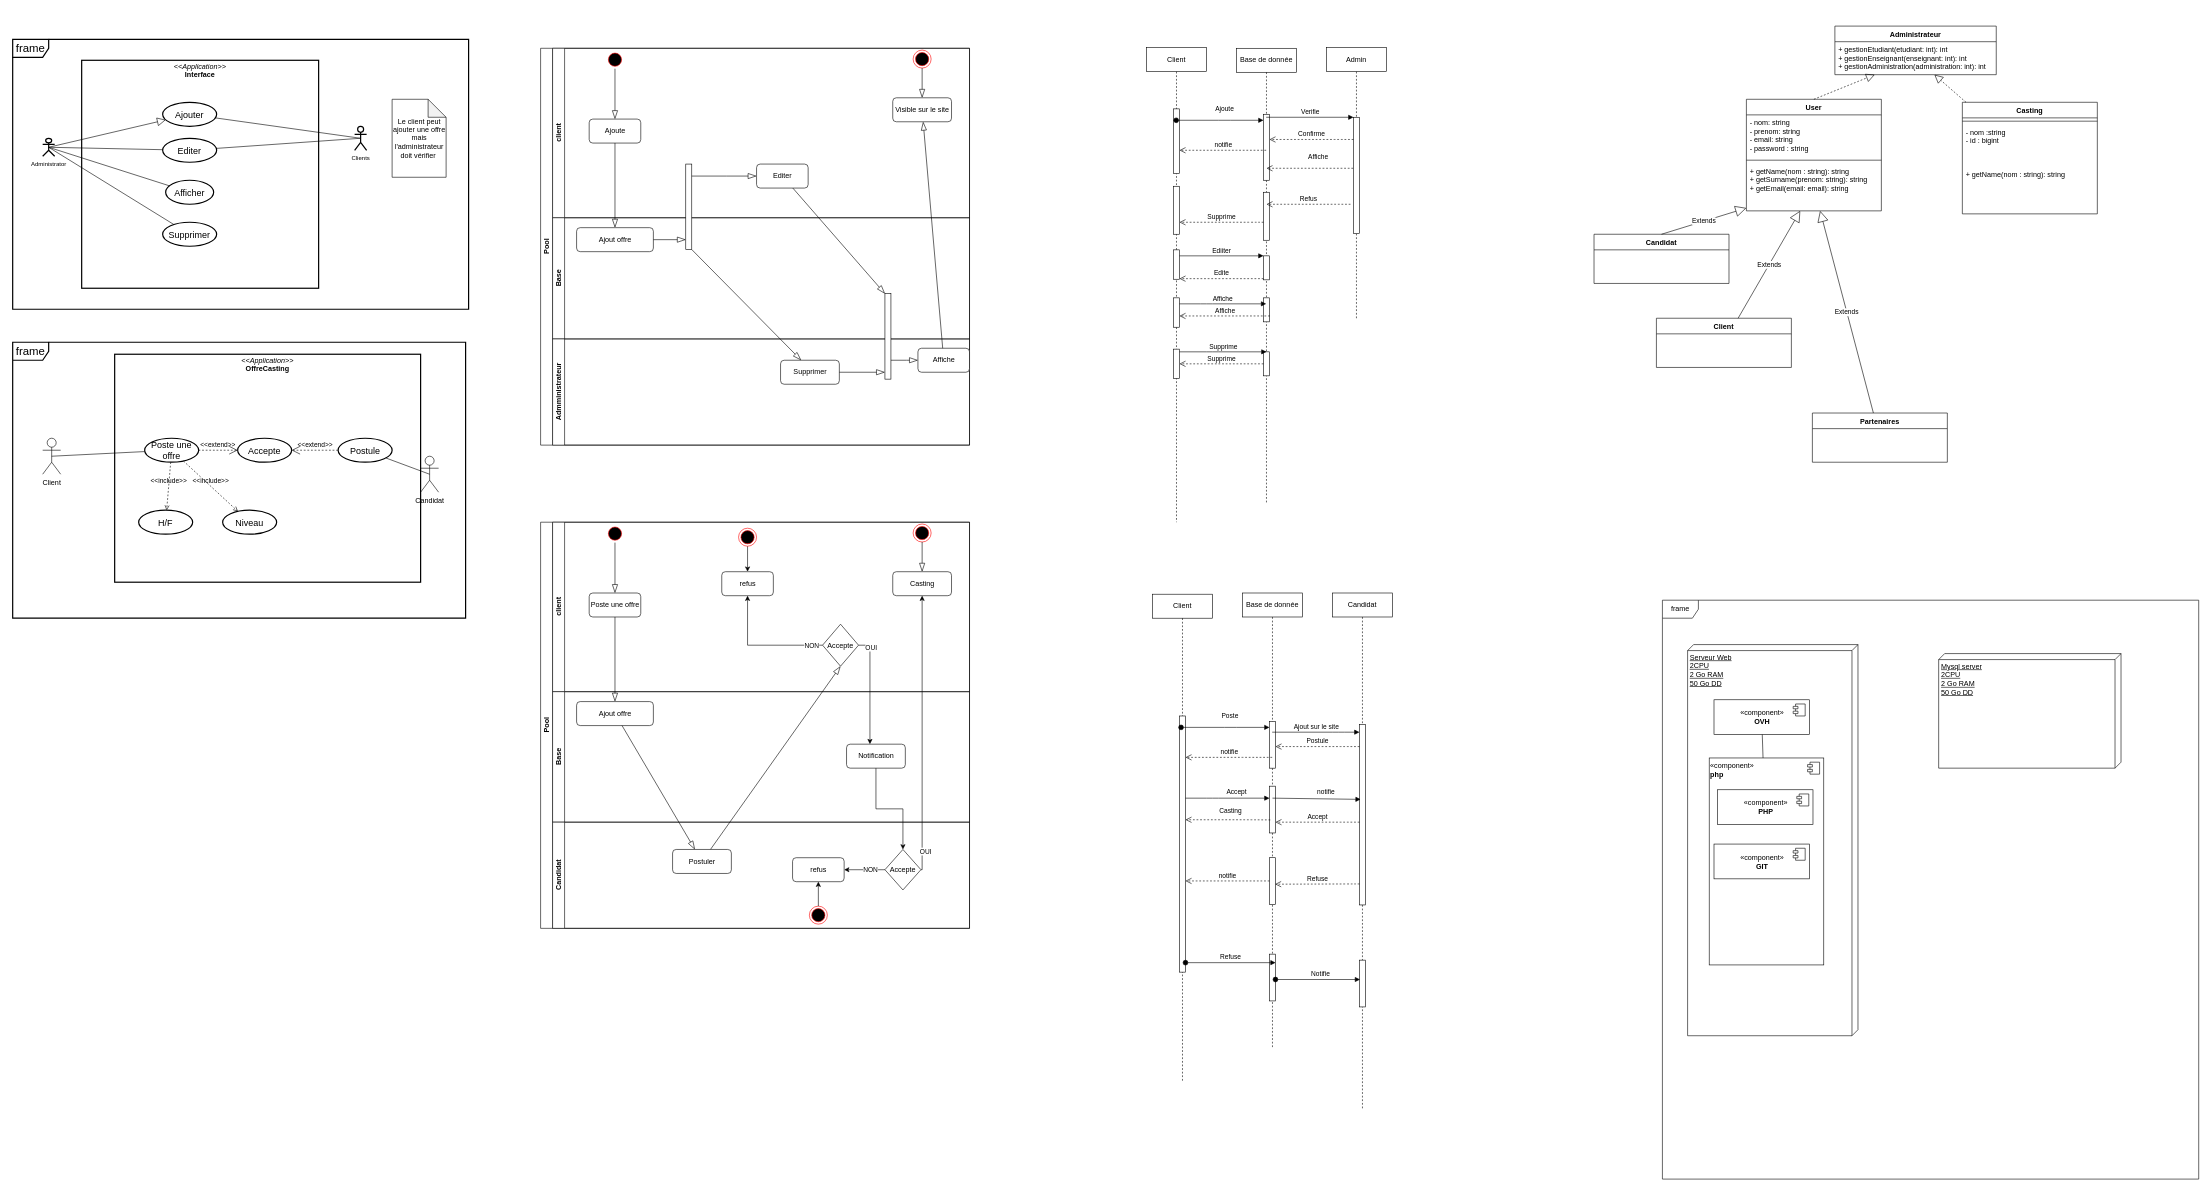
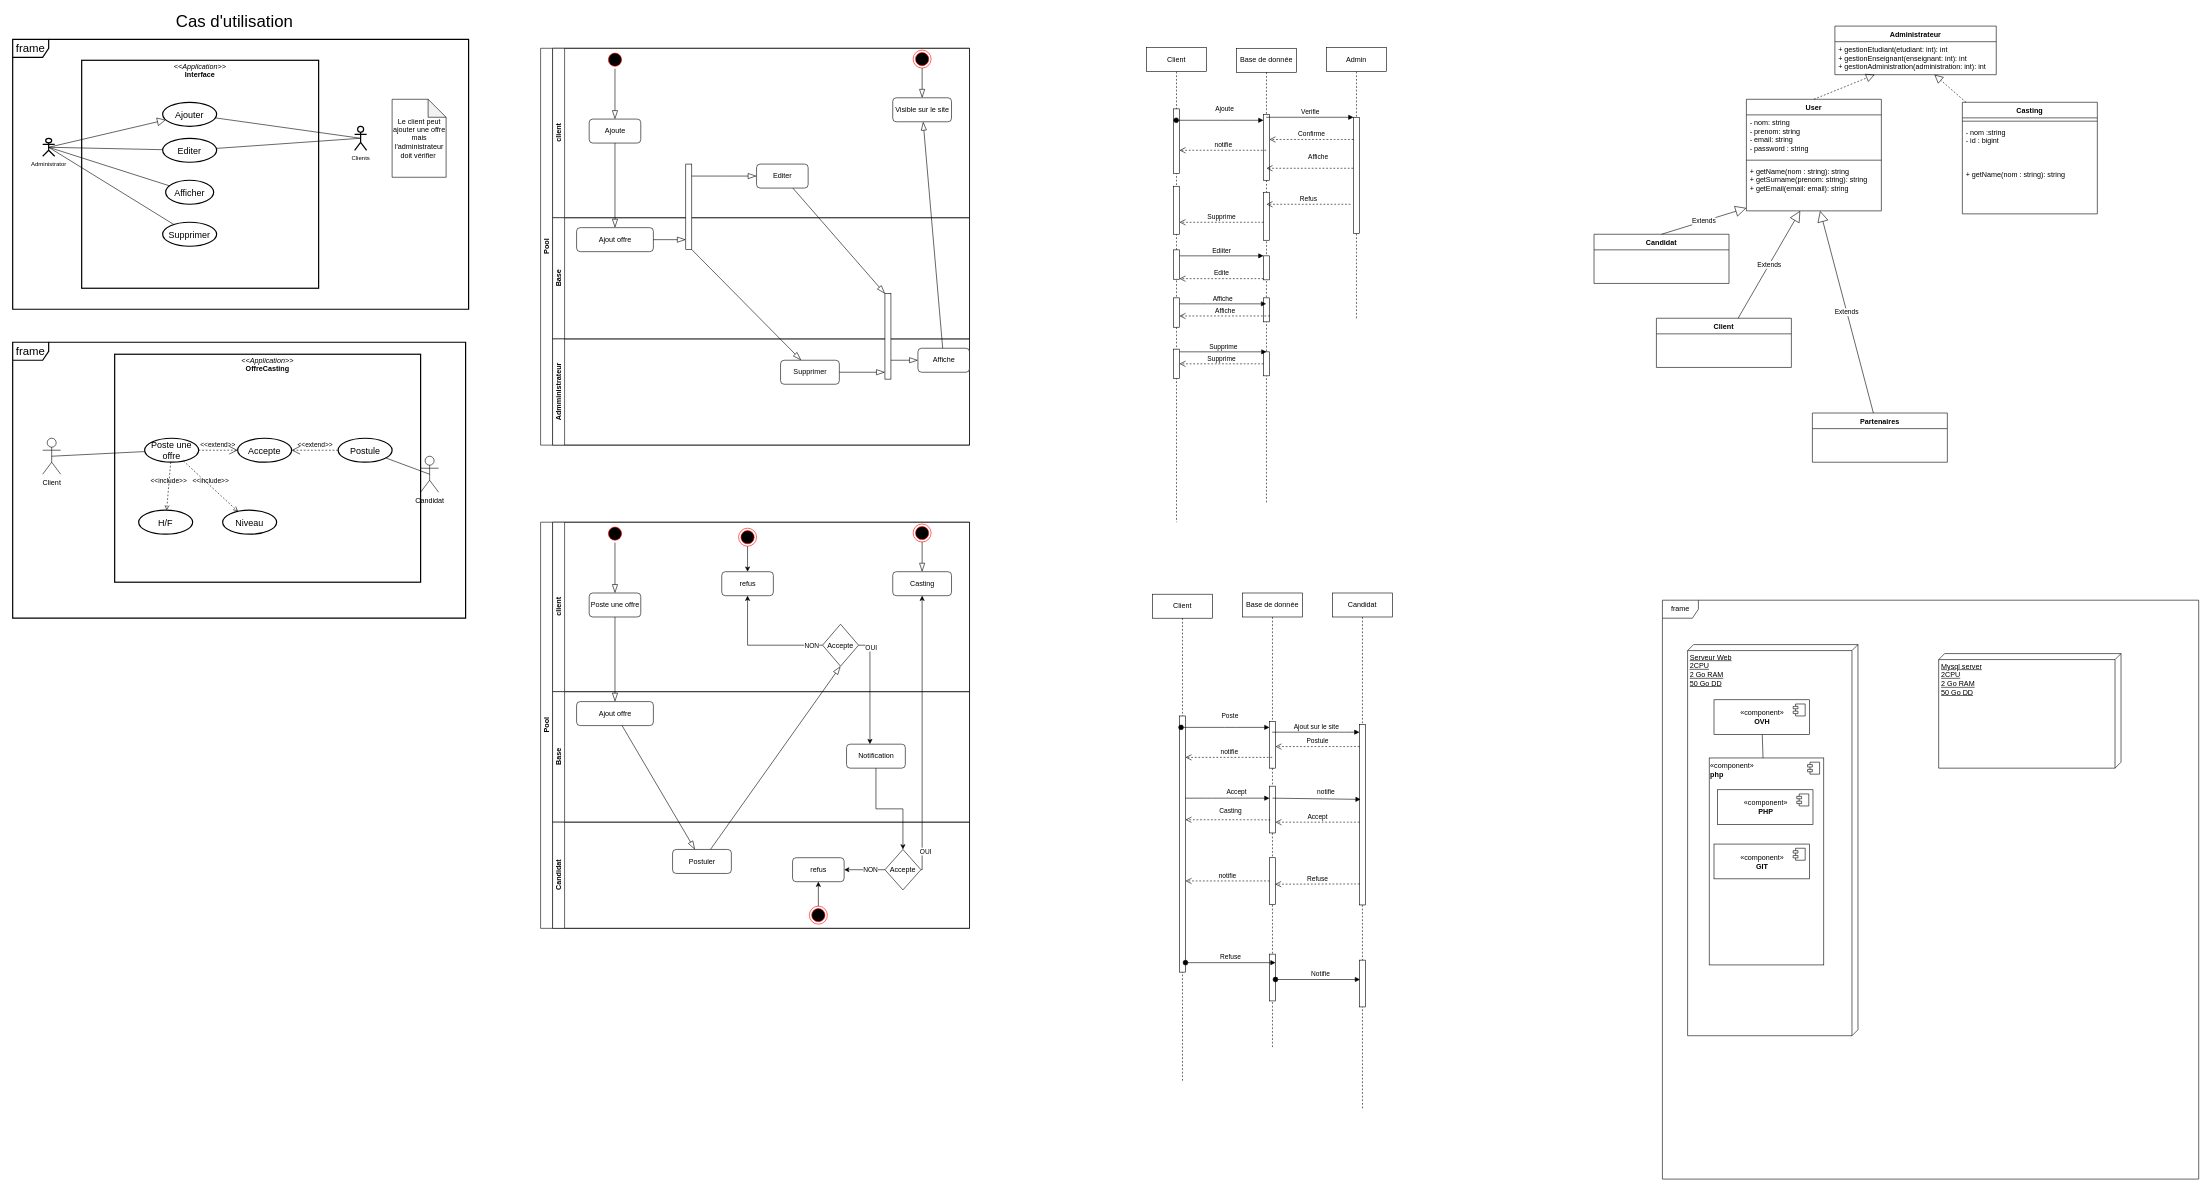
node "Cas d'utilisation": added
